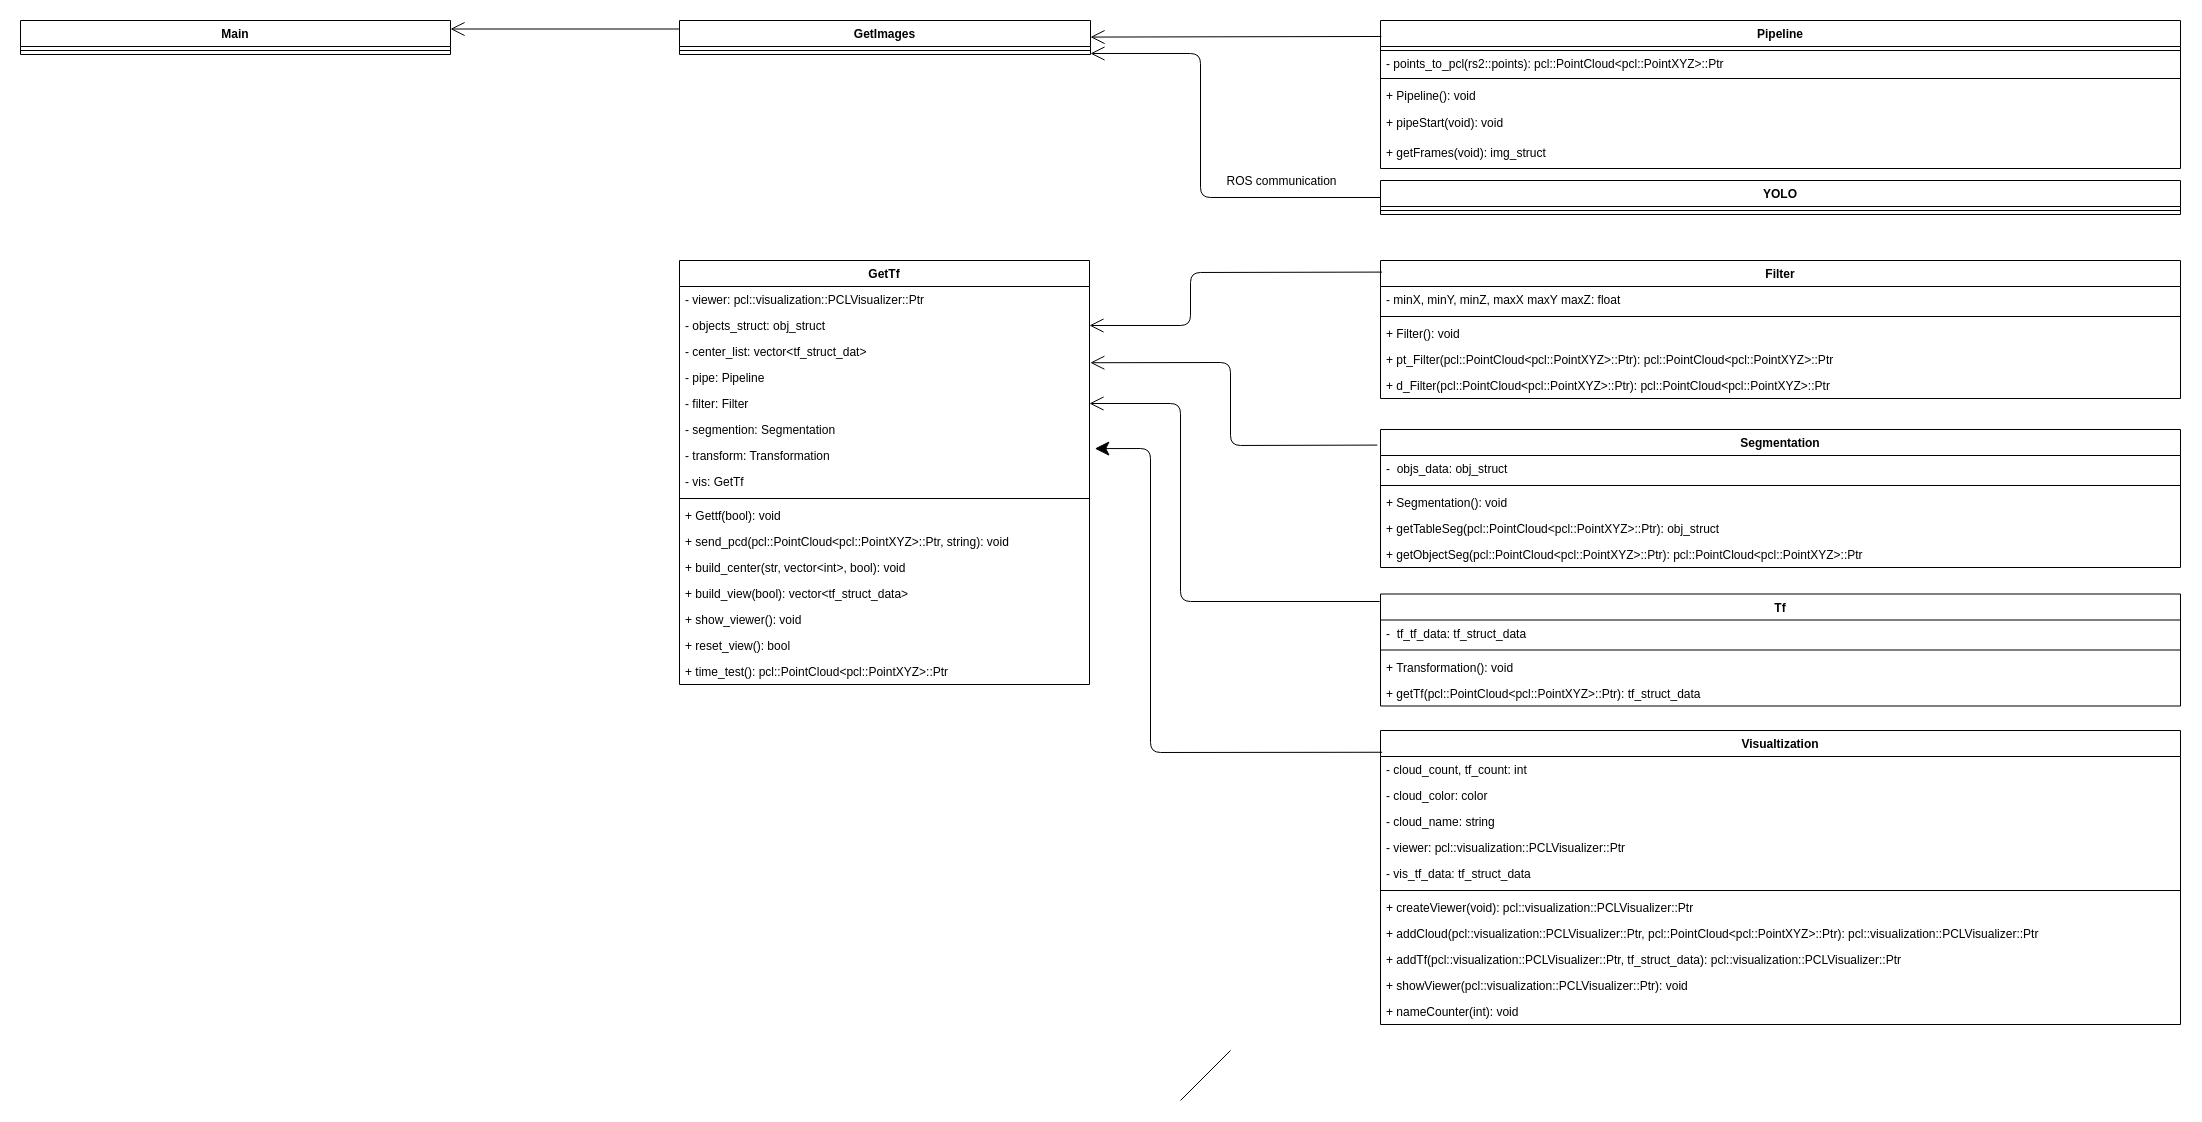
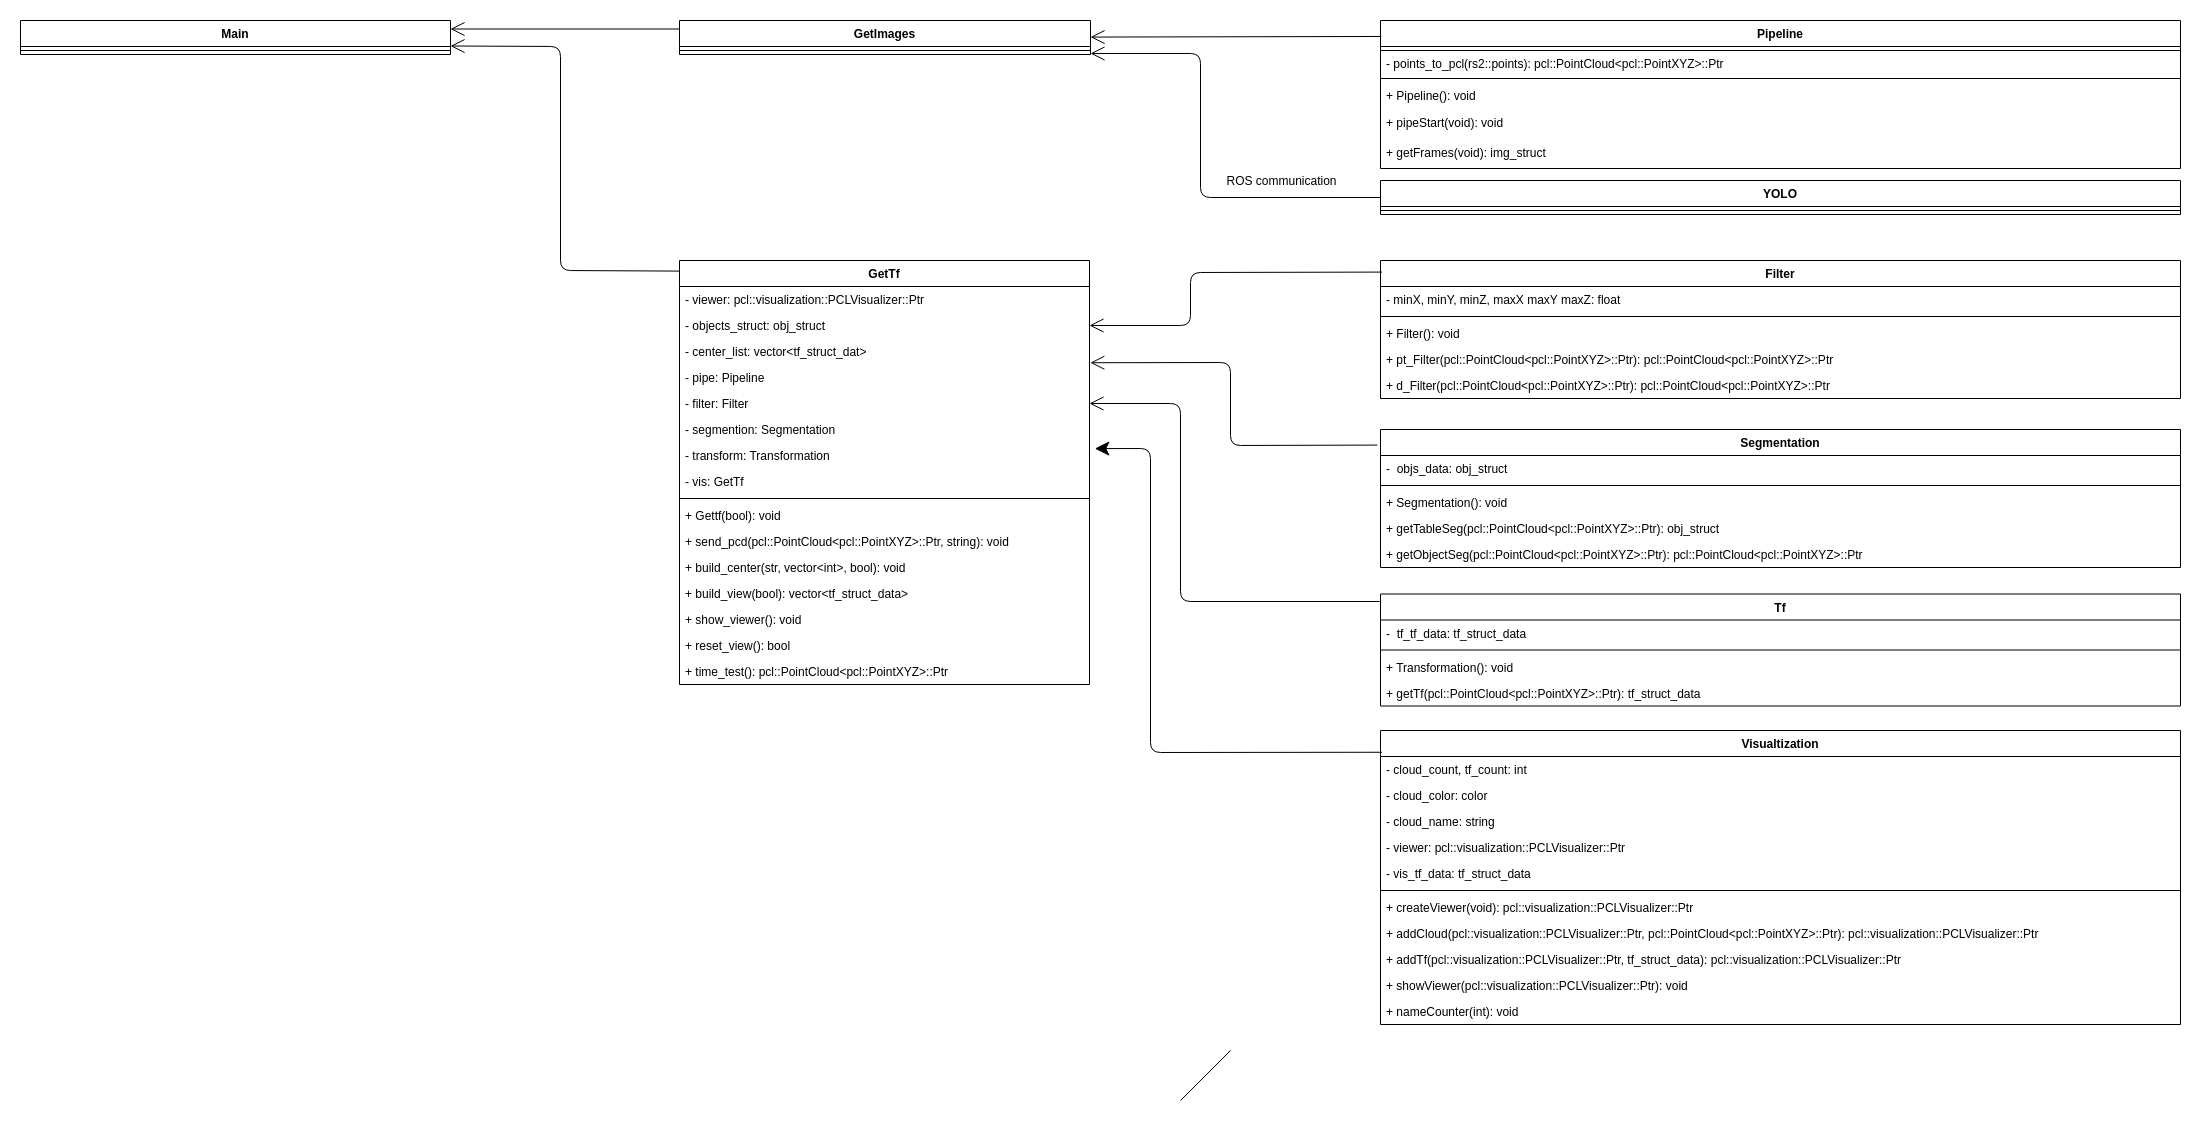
edge "GetTf" -> "Main": added
